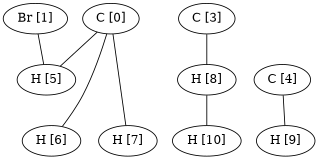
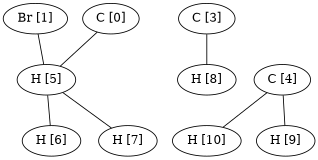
edge "C [0]" -- "H [7]": now "H [5]" -- "H [7]"
edge "C [0]" -- "H [6]": now "H [5]" -- "H [6]"
edge "H [8]" -- "H [10]": now "C [4]" -- "H [10]"
